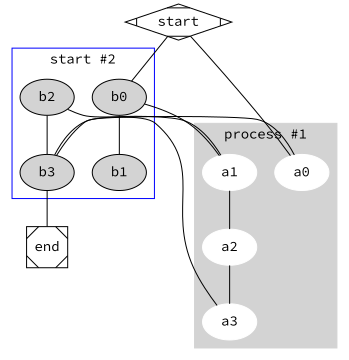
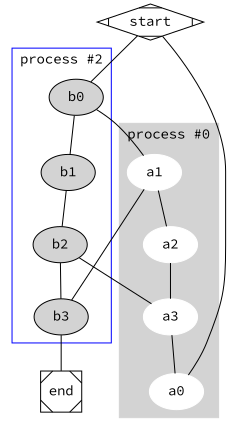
cluster "start #2": label "start #2" -> "process #2"
edge "b3" -- "a0": now "a3" -- "a0"
cluster "process #1": label "process #1" -> "process #0"
edge "b1" -- "b2": added
